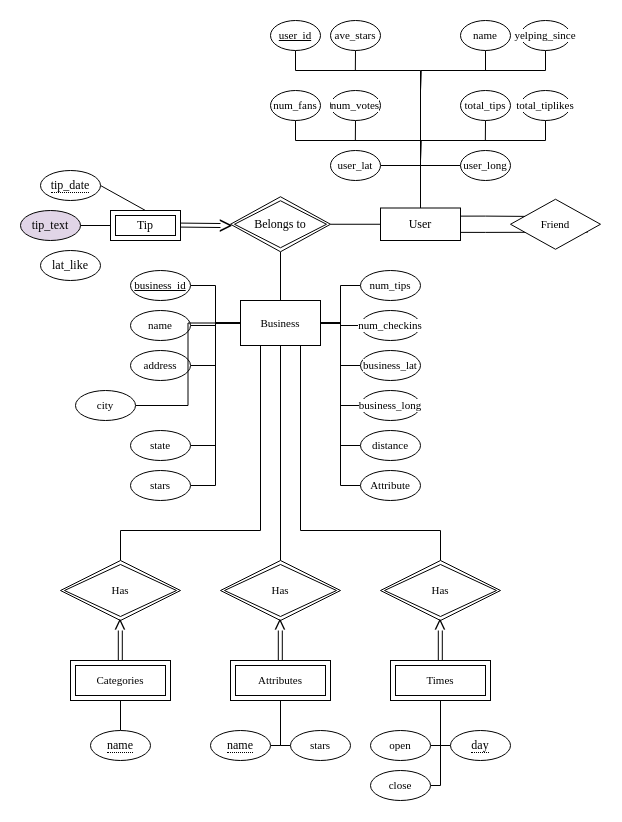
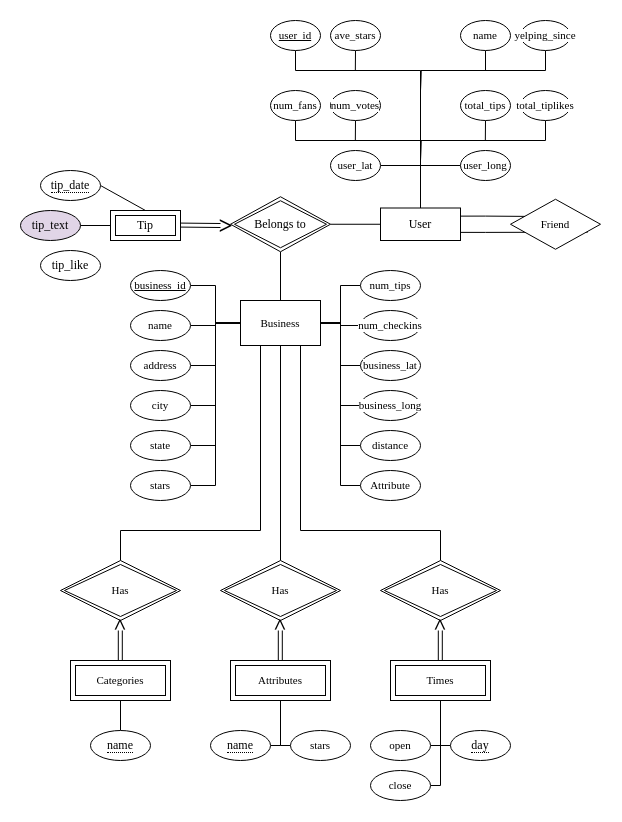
node "lat_like": label "lat_like" -> "tip_like"
node "city": moved (106, 406) -> (161, 406)
